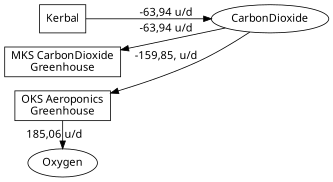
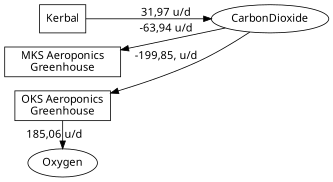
edge "Kerbal" -> "CarbonDioxide": label "-63,94 u/d" -> "31,97 u/d"
edge "CarbonDioxide" -> "OKS Aeroponics Greenhouse": label "-159,85, u/d" -> "-199,85, u/d"
node "MKS CarbonDioxide Greenhouse": label "MKS CarbonDioxide Greenhouse" -> "MKS Aeroponics Greenhouse"
